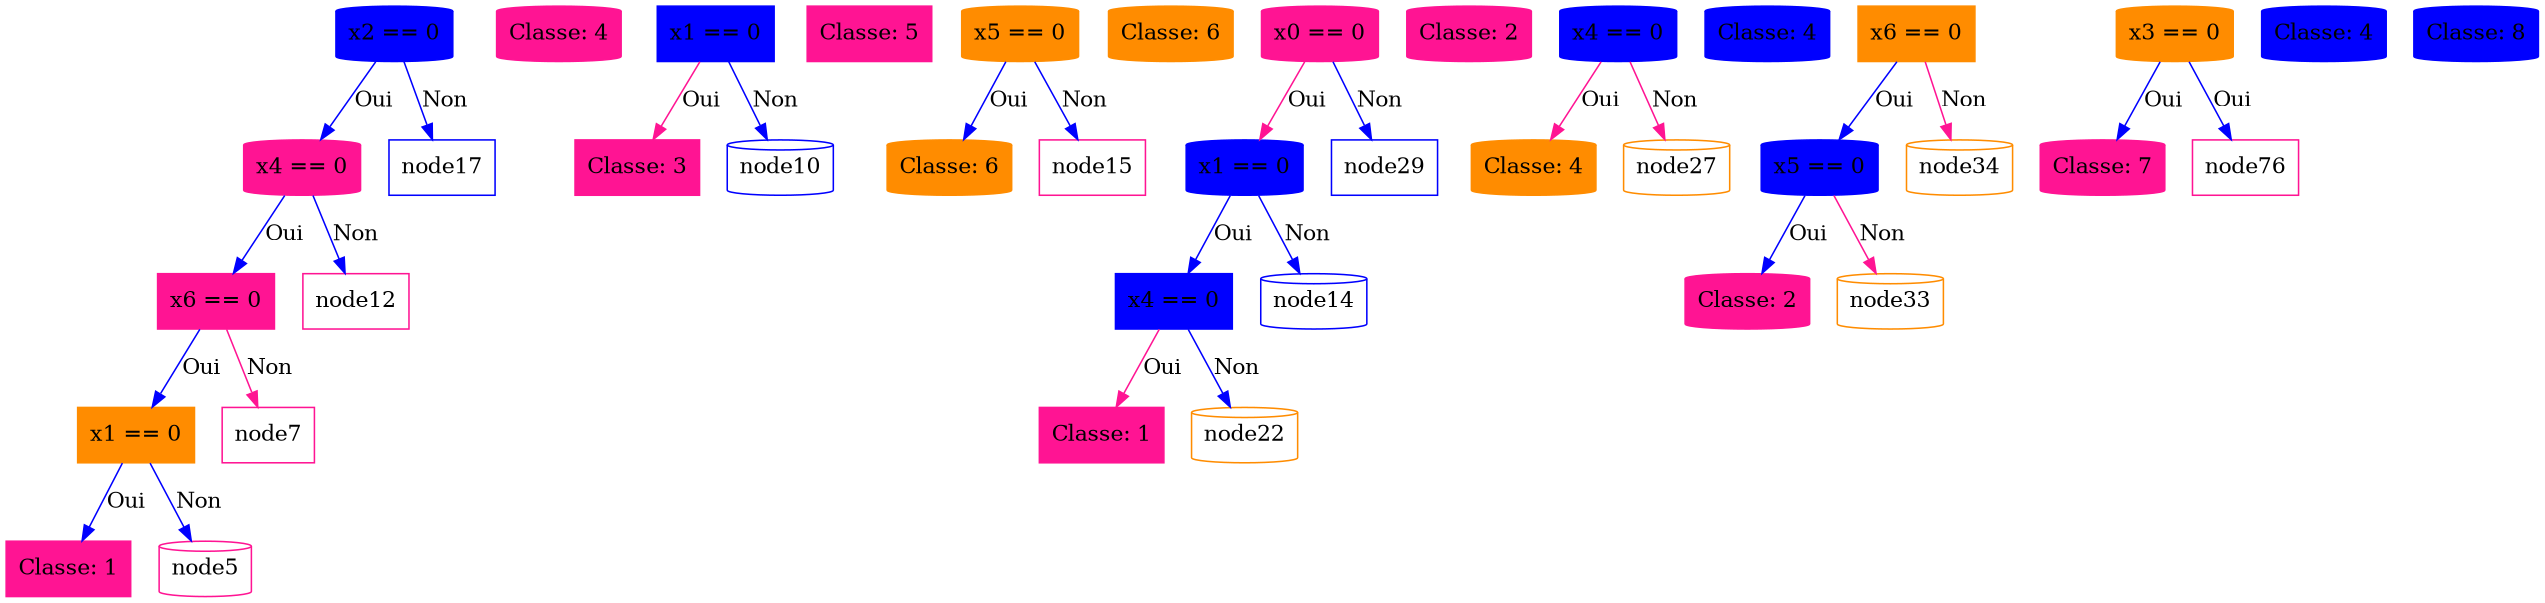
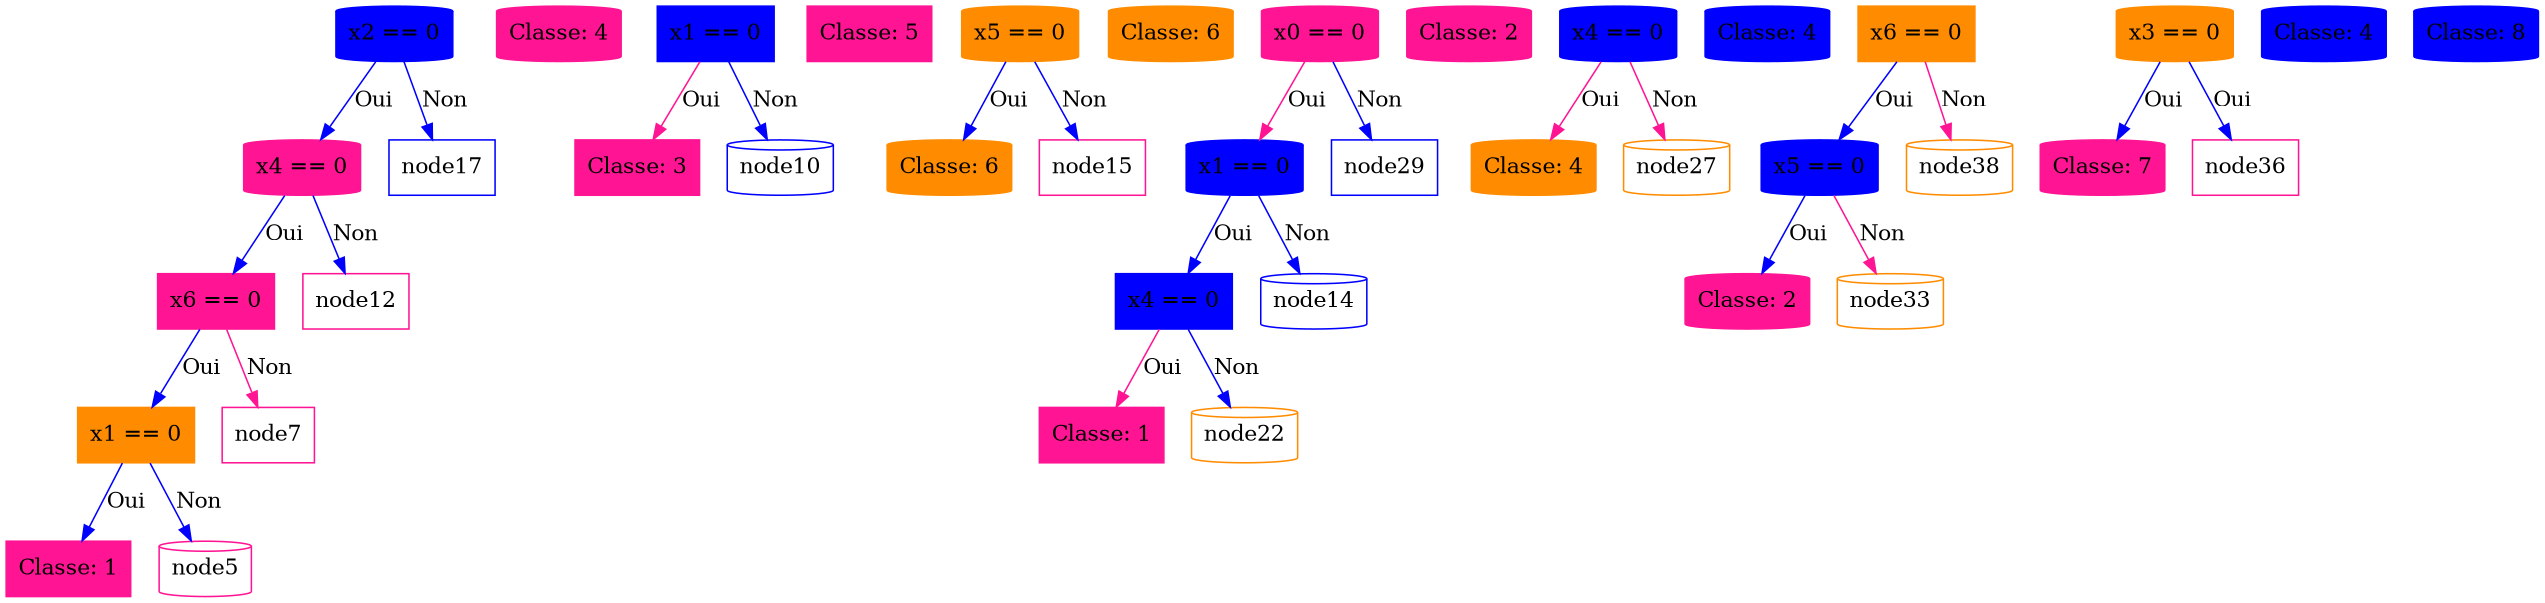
node "node34": label "node34" -> "node38"
node "node76": label "node76" -> "node36"
